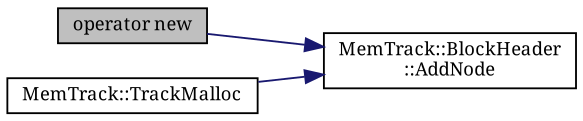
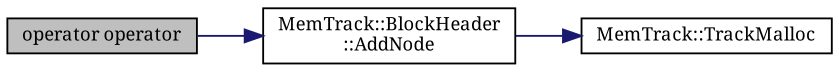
node "operator new": label "operator new" -> "operator operator"
edge "MemTrack::TrackMalloc" -> "MemTrack::BlockHeader ::AddNode": reversed
